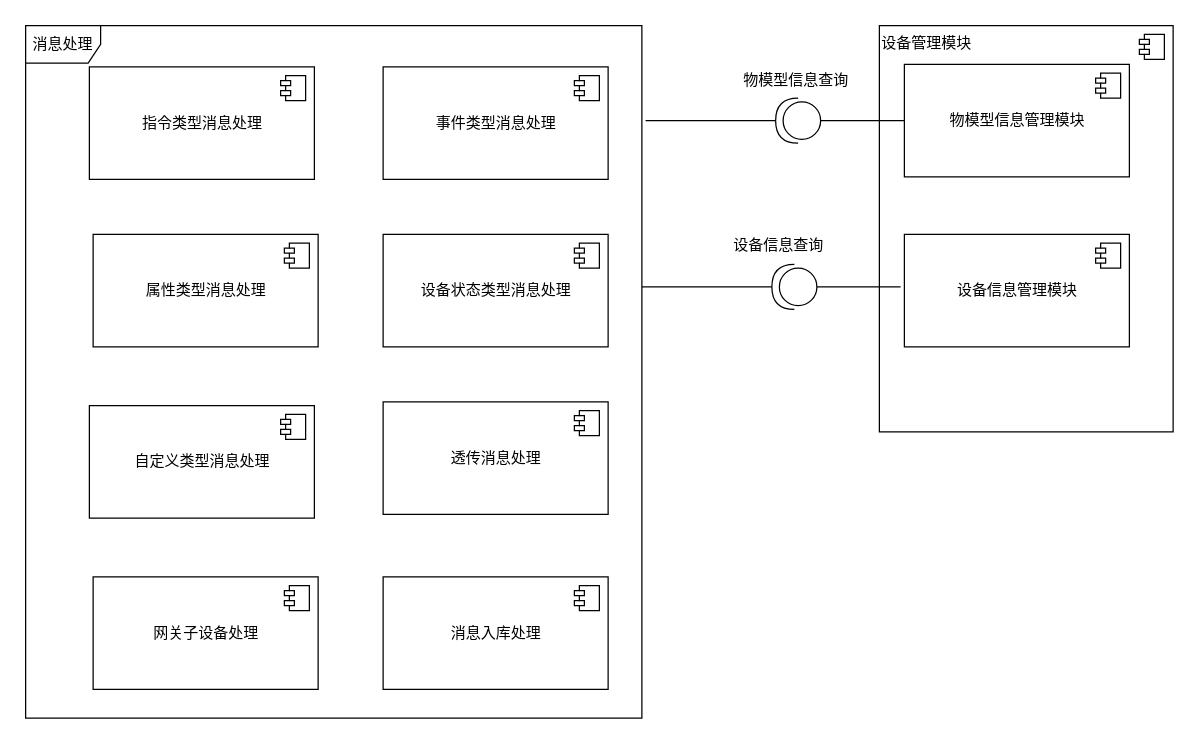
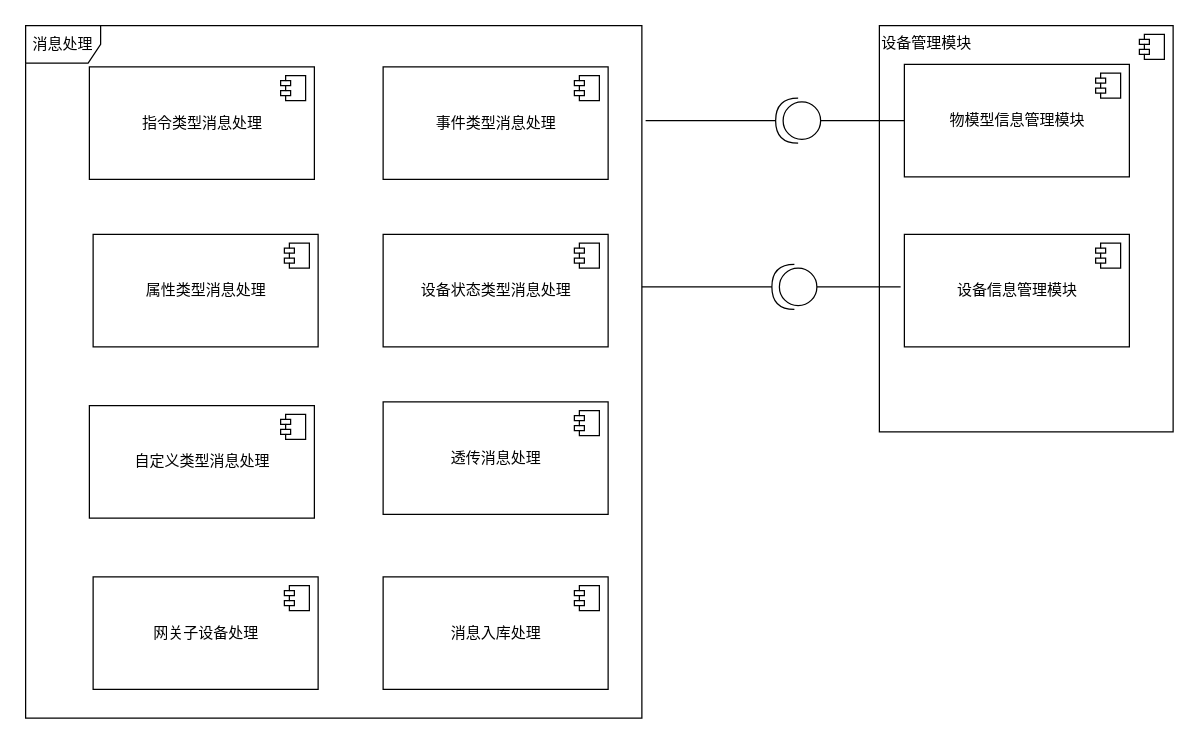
node "物模型信息查询": removed
node "设备信息查询": removed
